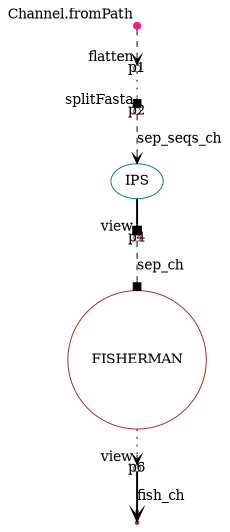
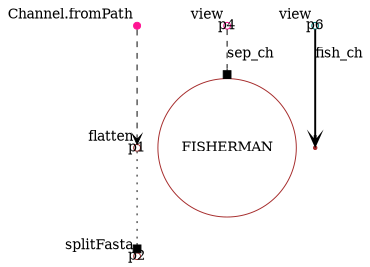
node "IPS": removed
edge "FISHERMAN" -> "p6 view": removed
